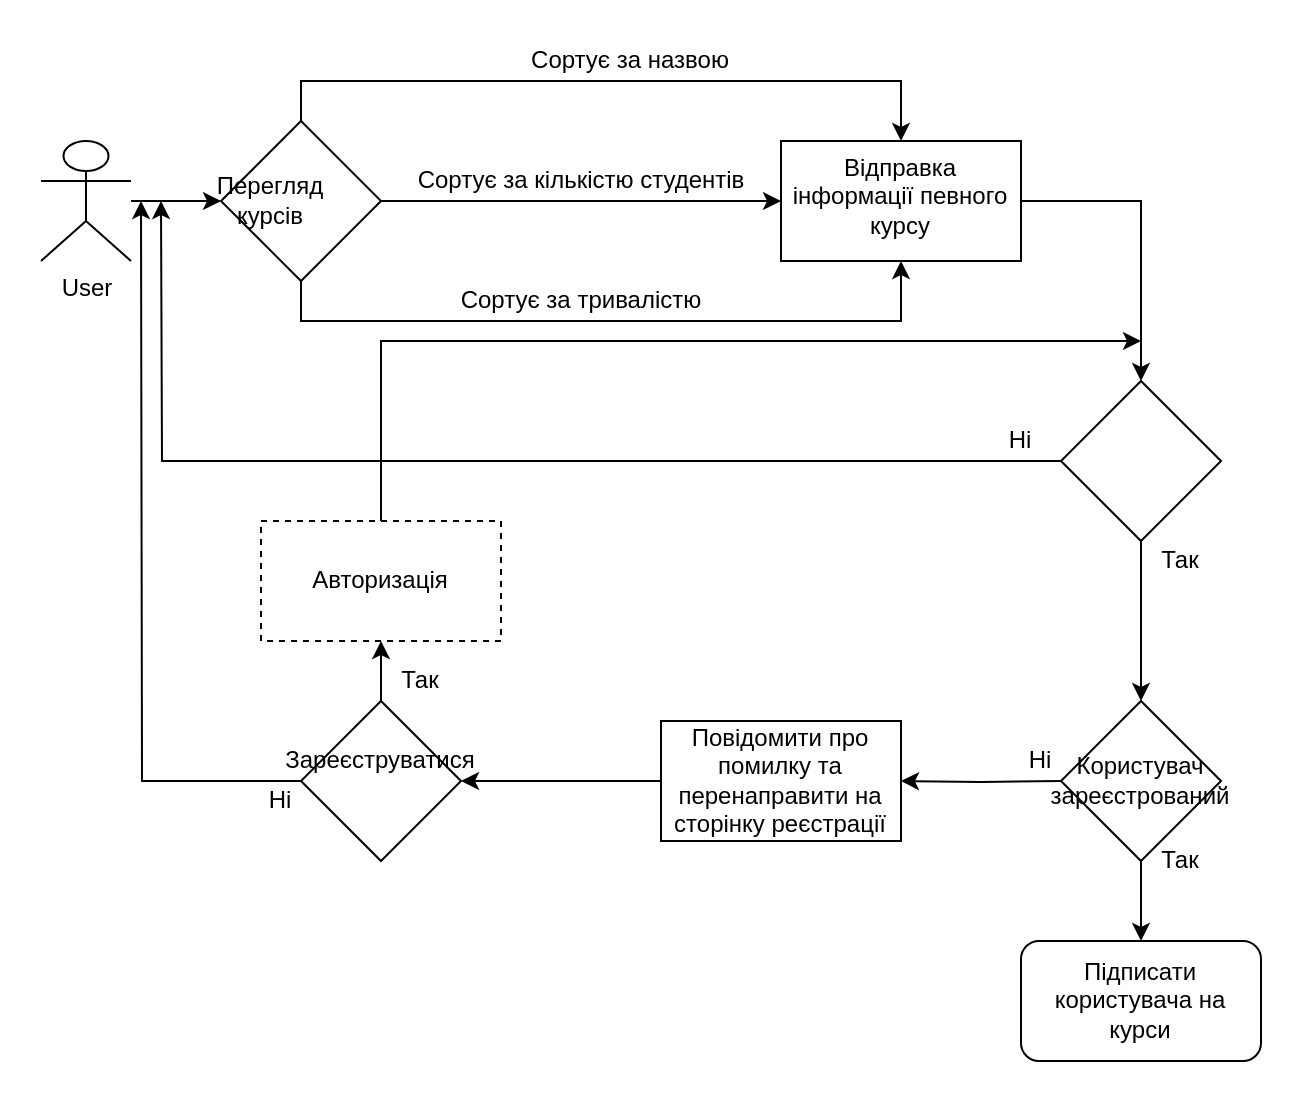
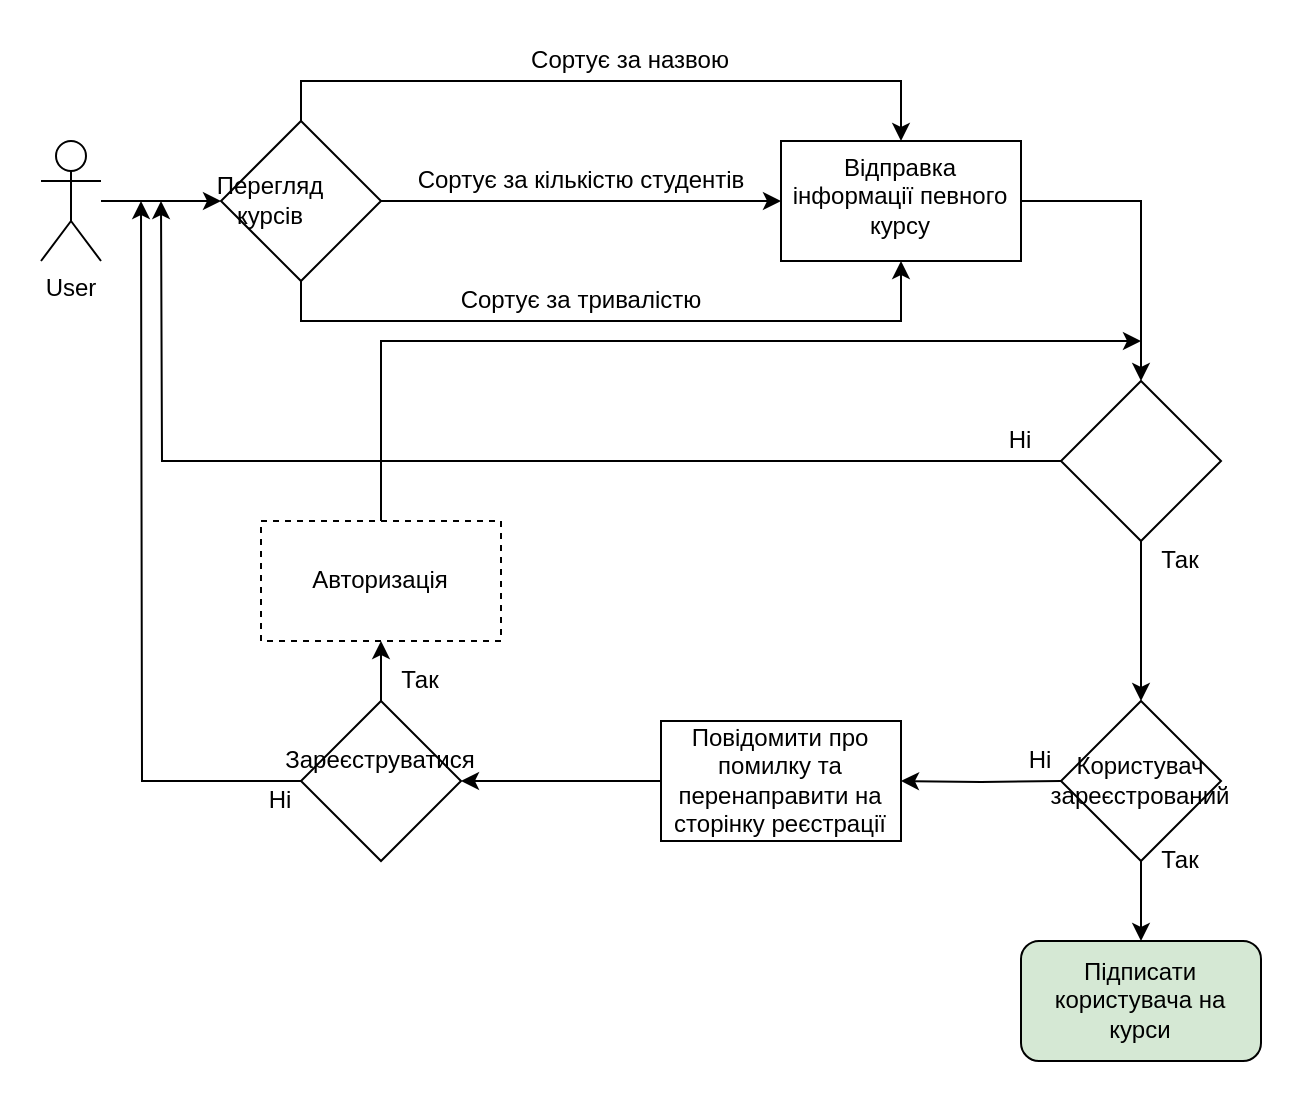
node "User": size 90x120 -> 60x120
node "Підписати користувача на курси": fillcolor #ffffff -> #d5e8d4
